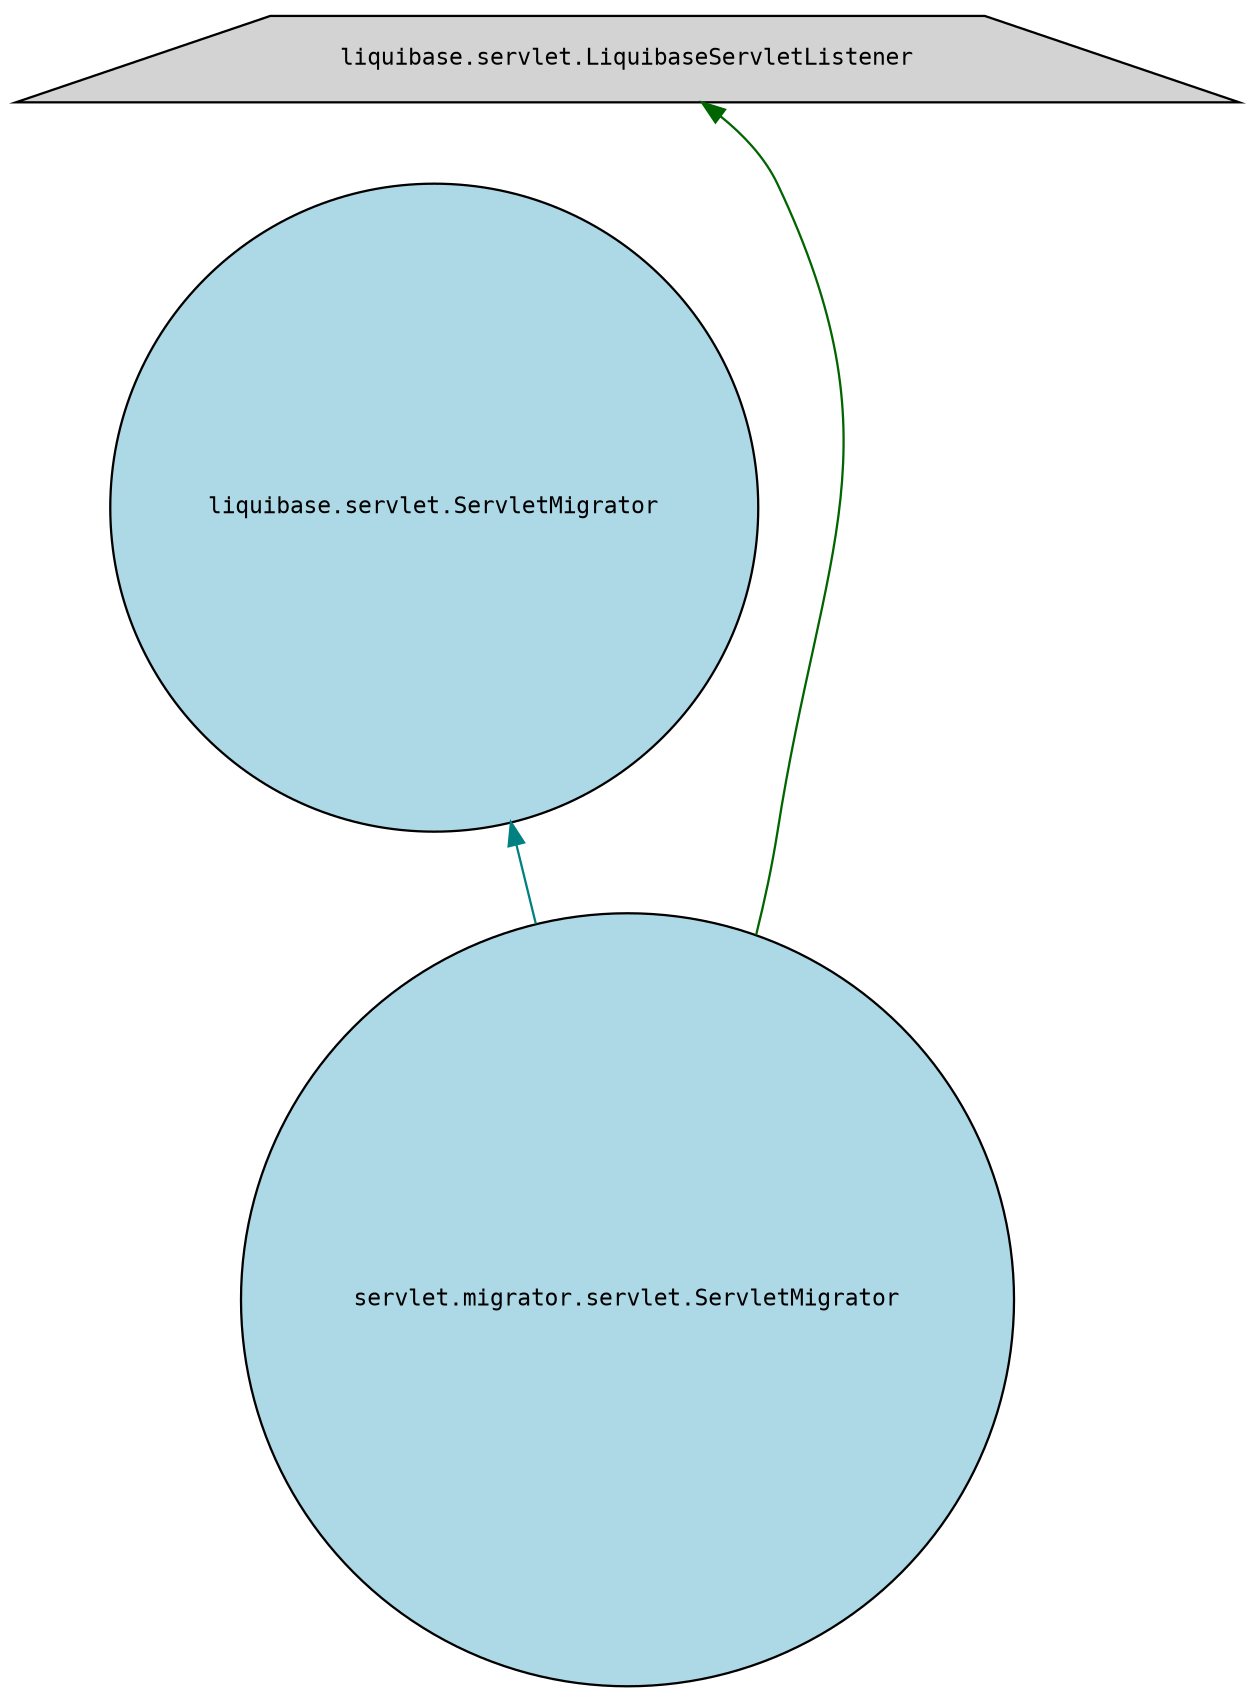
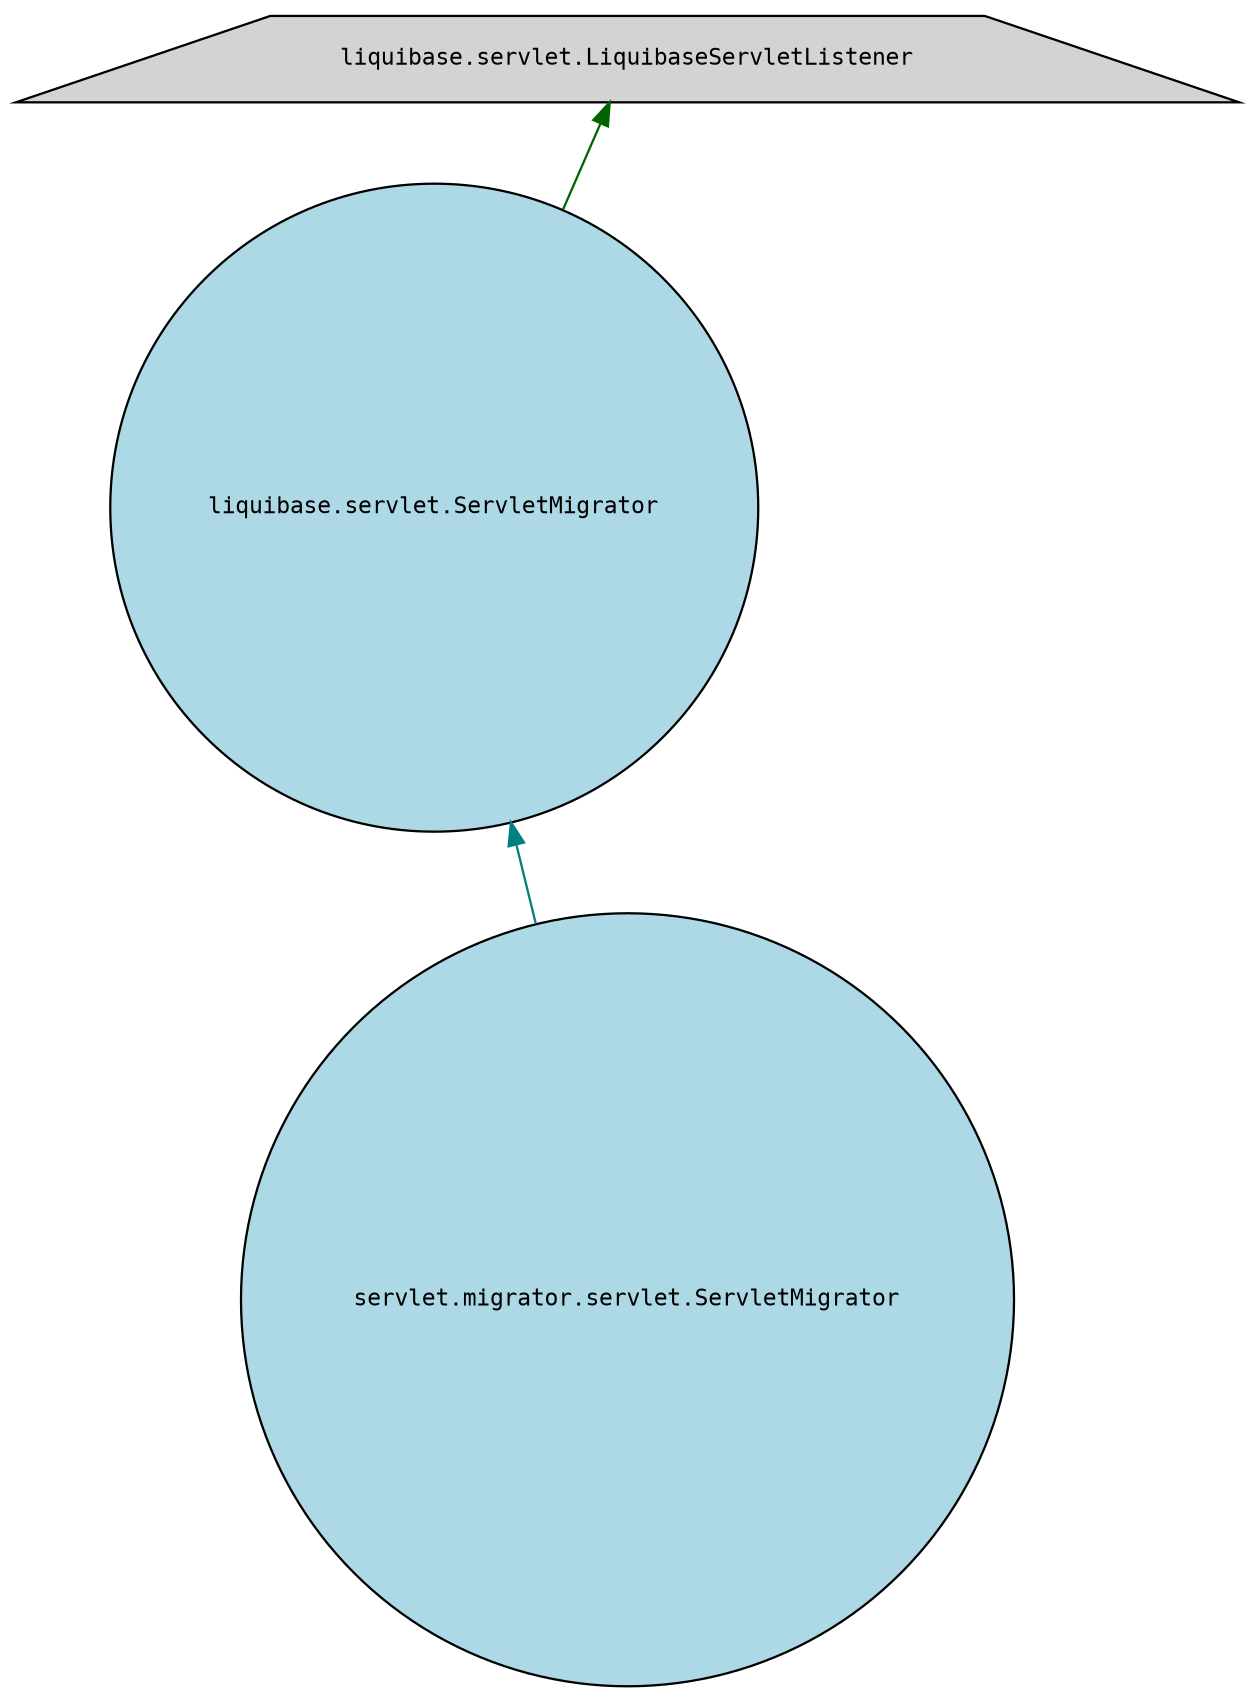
edge "servlet.migrator.servlet.ServletMigrator" -> "liquibase.servlet.LiquibaseServletListener": now "liquibase.servlet.ServletMigrator" -> "liquibase.servlet.LiquibaseServletListener"
